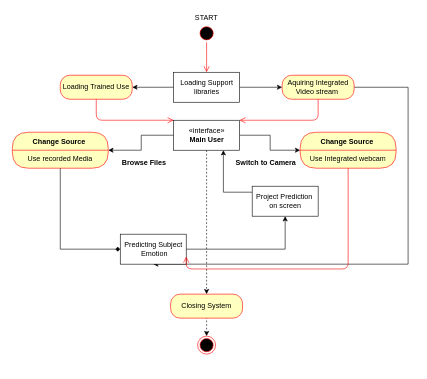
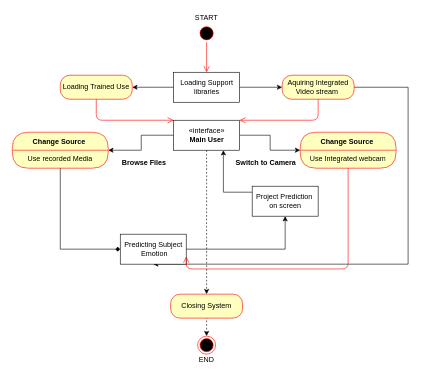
node "END": added
